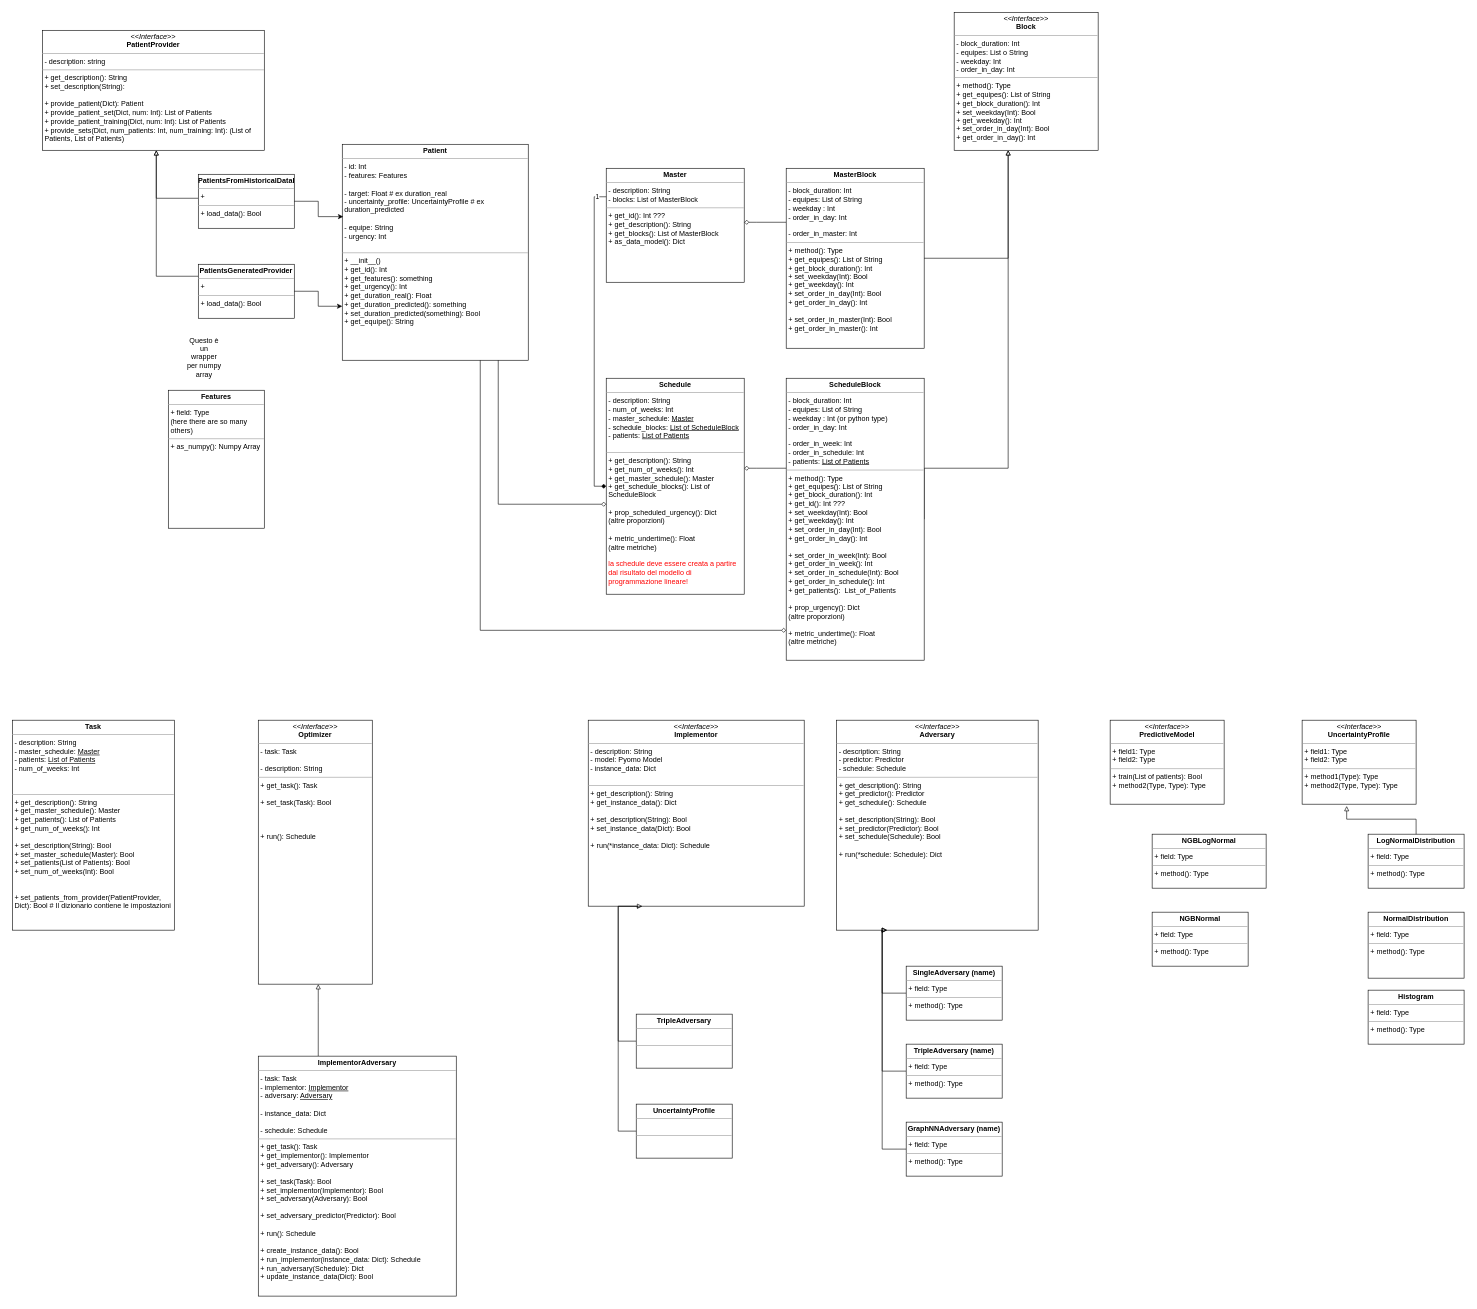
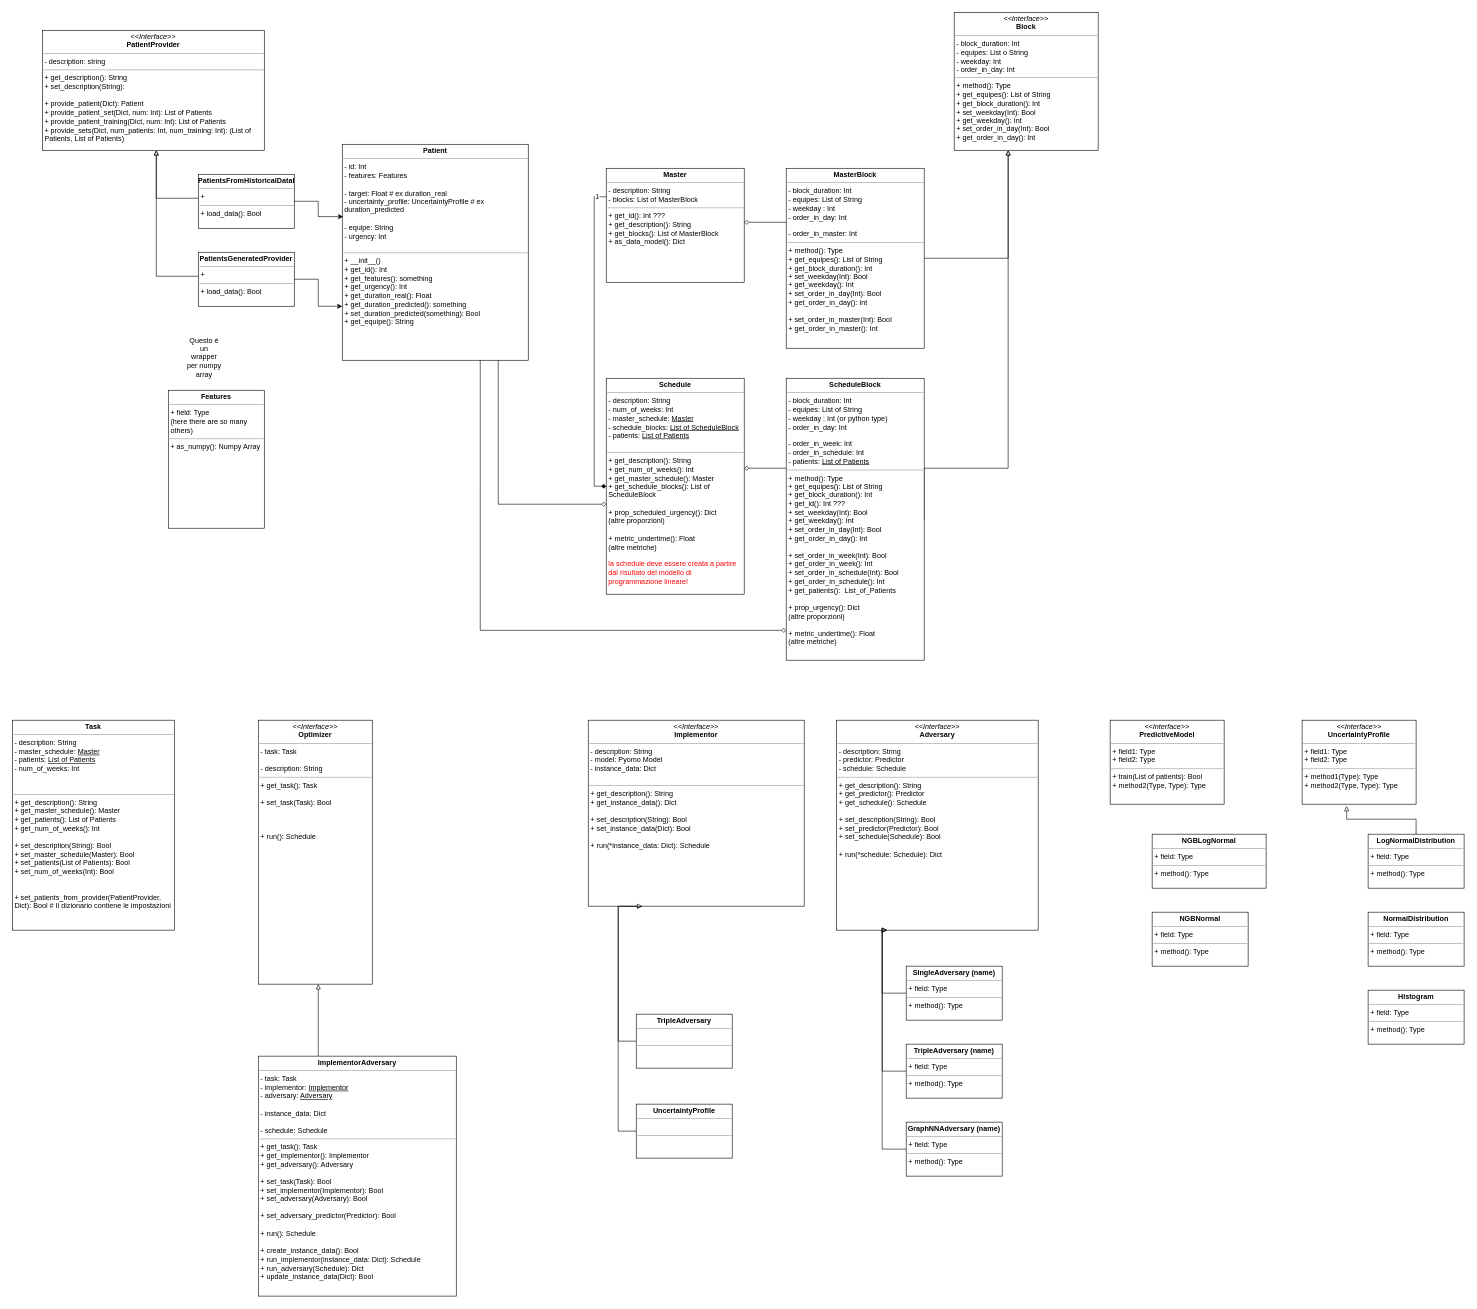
node "PatientsGeneratedProvider + + load_data(): Bool": moved (246, 291) -> (246, 279)
node "NormalDistribution + field: Type + method(): Type": size 96x66 -> 96x54
